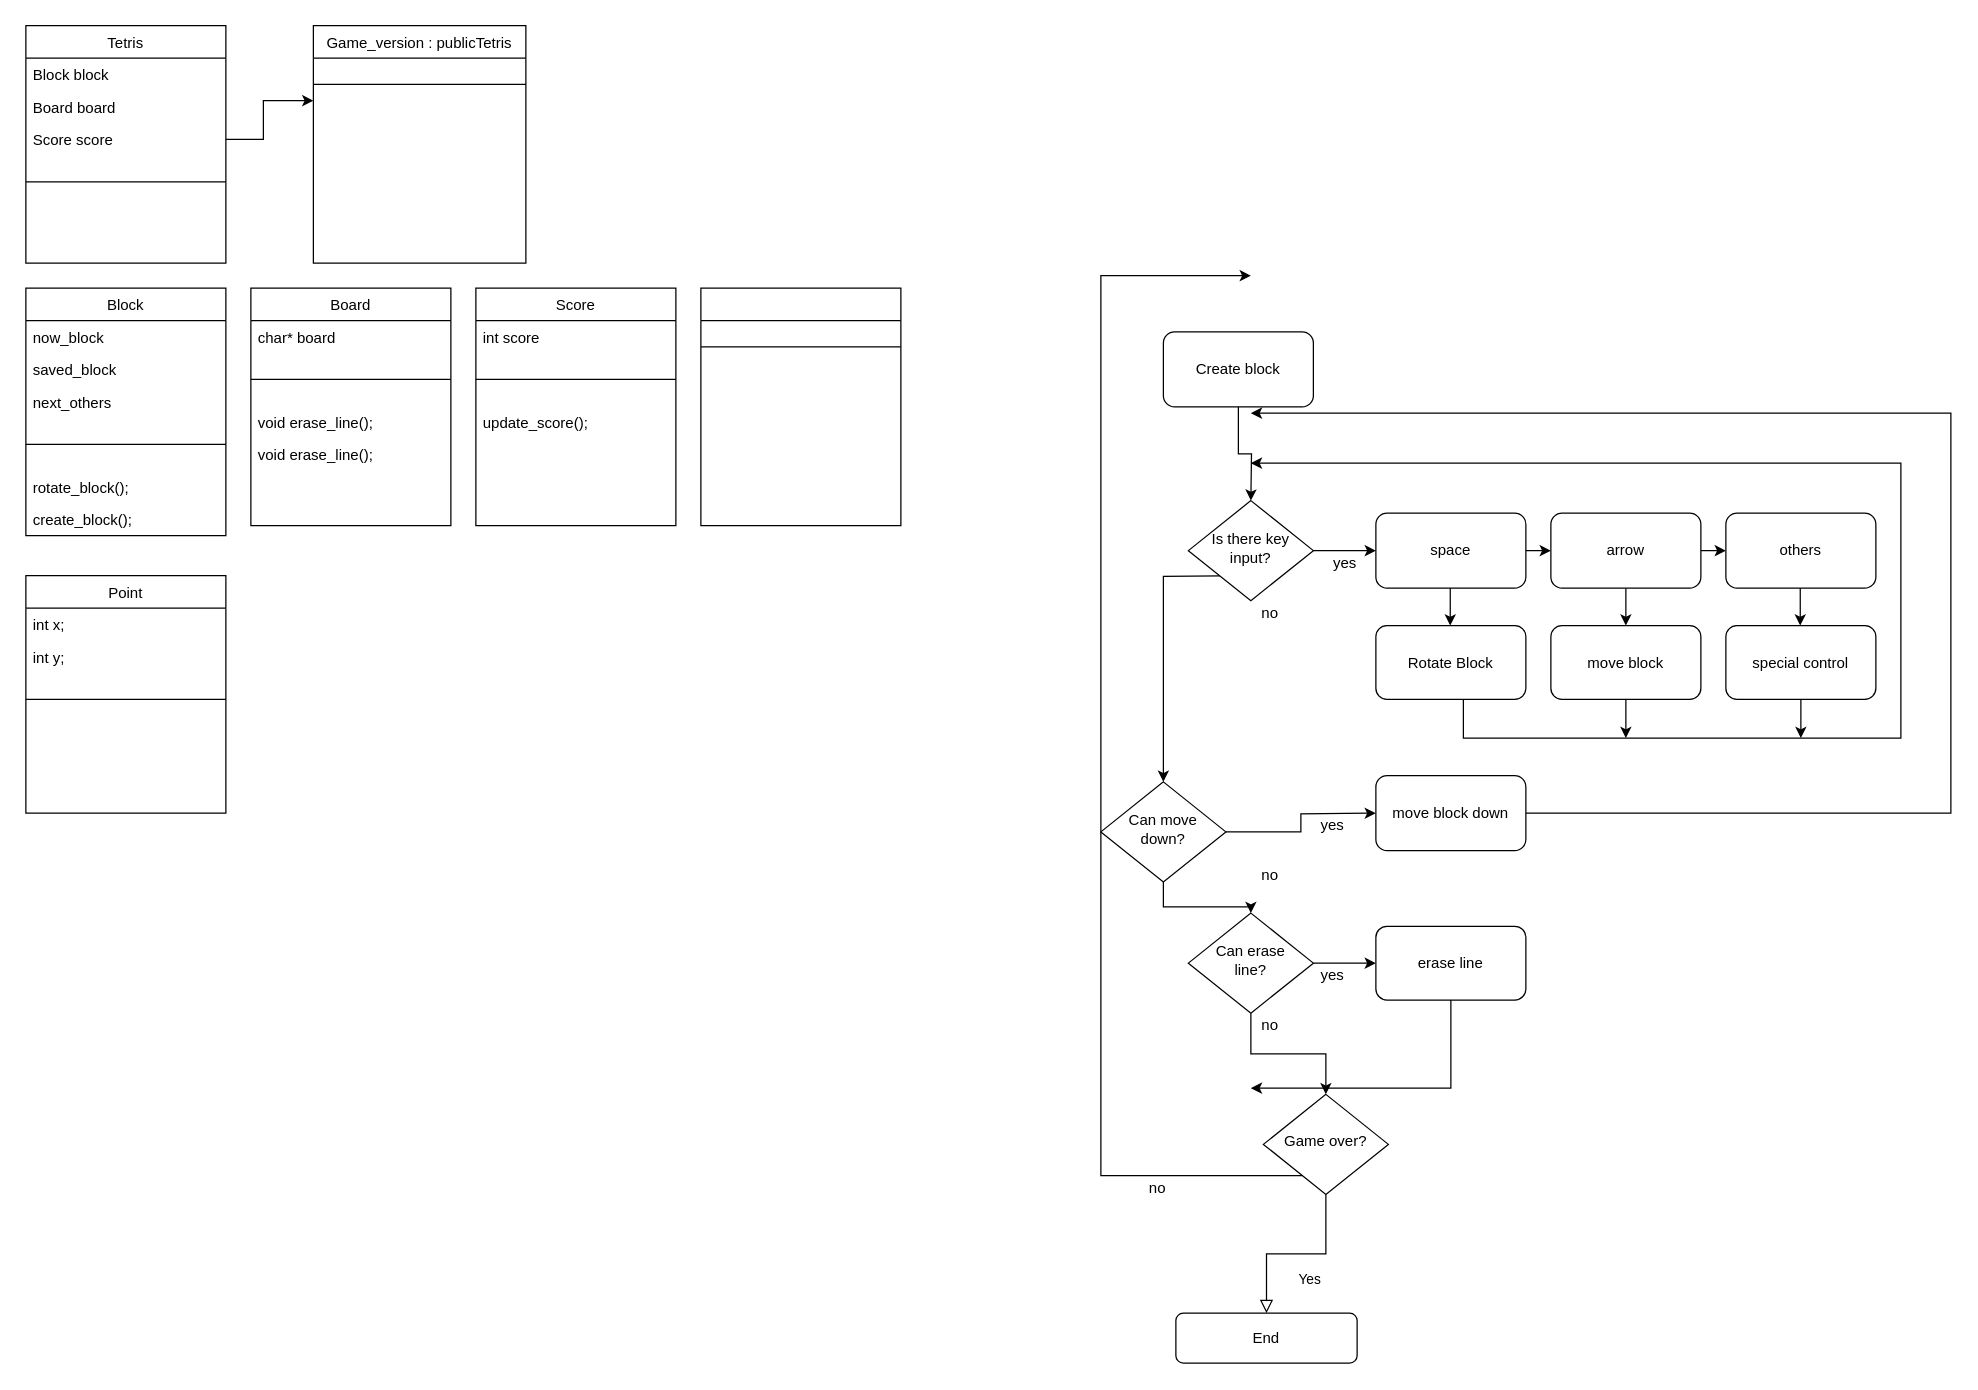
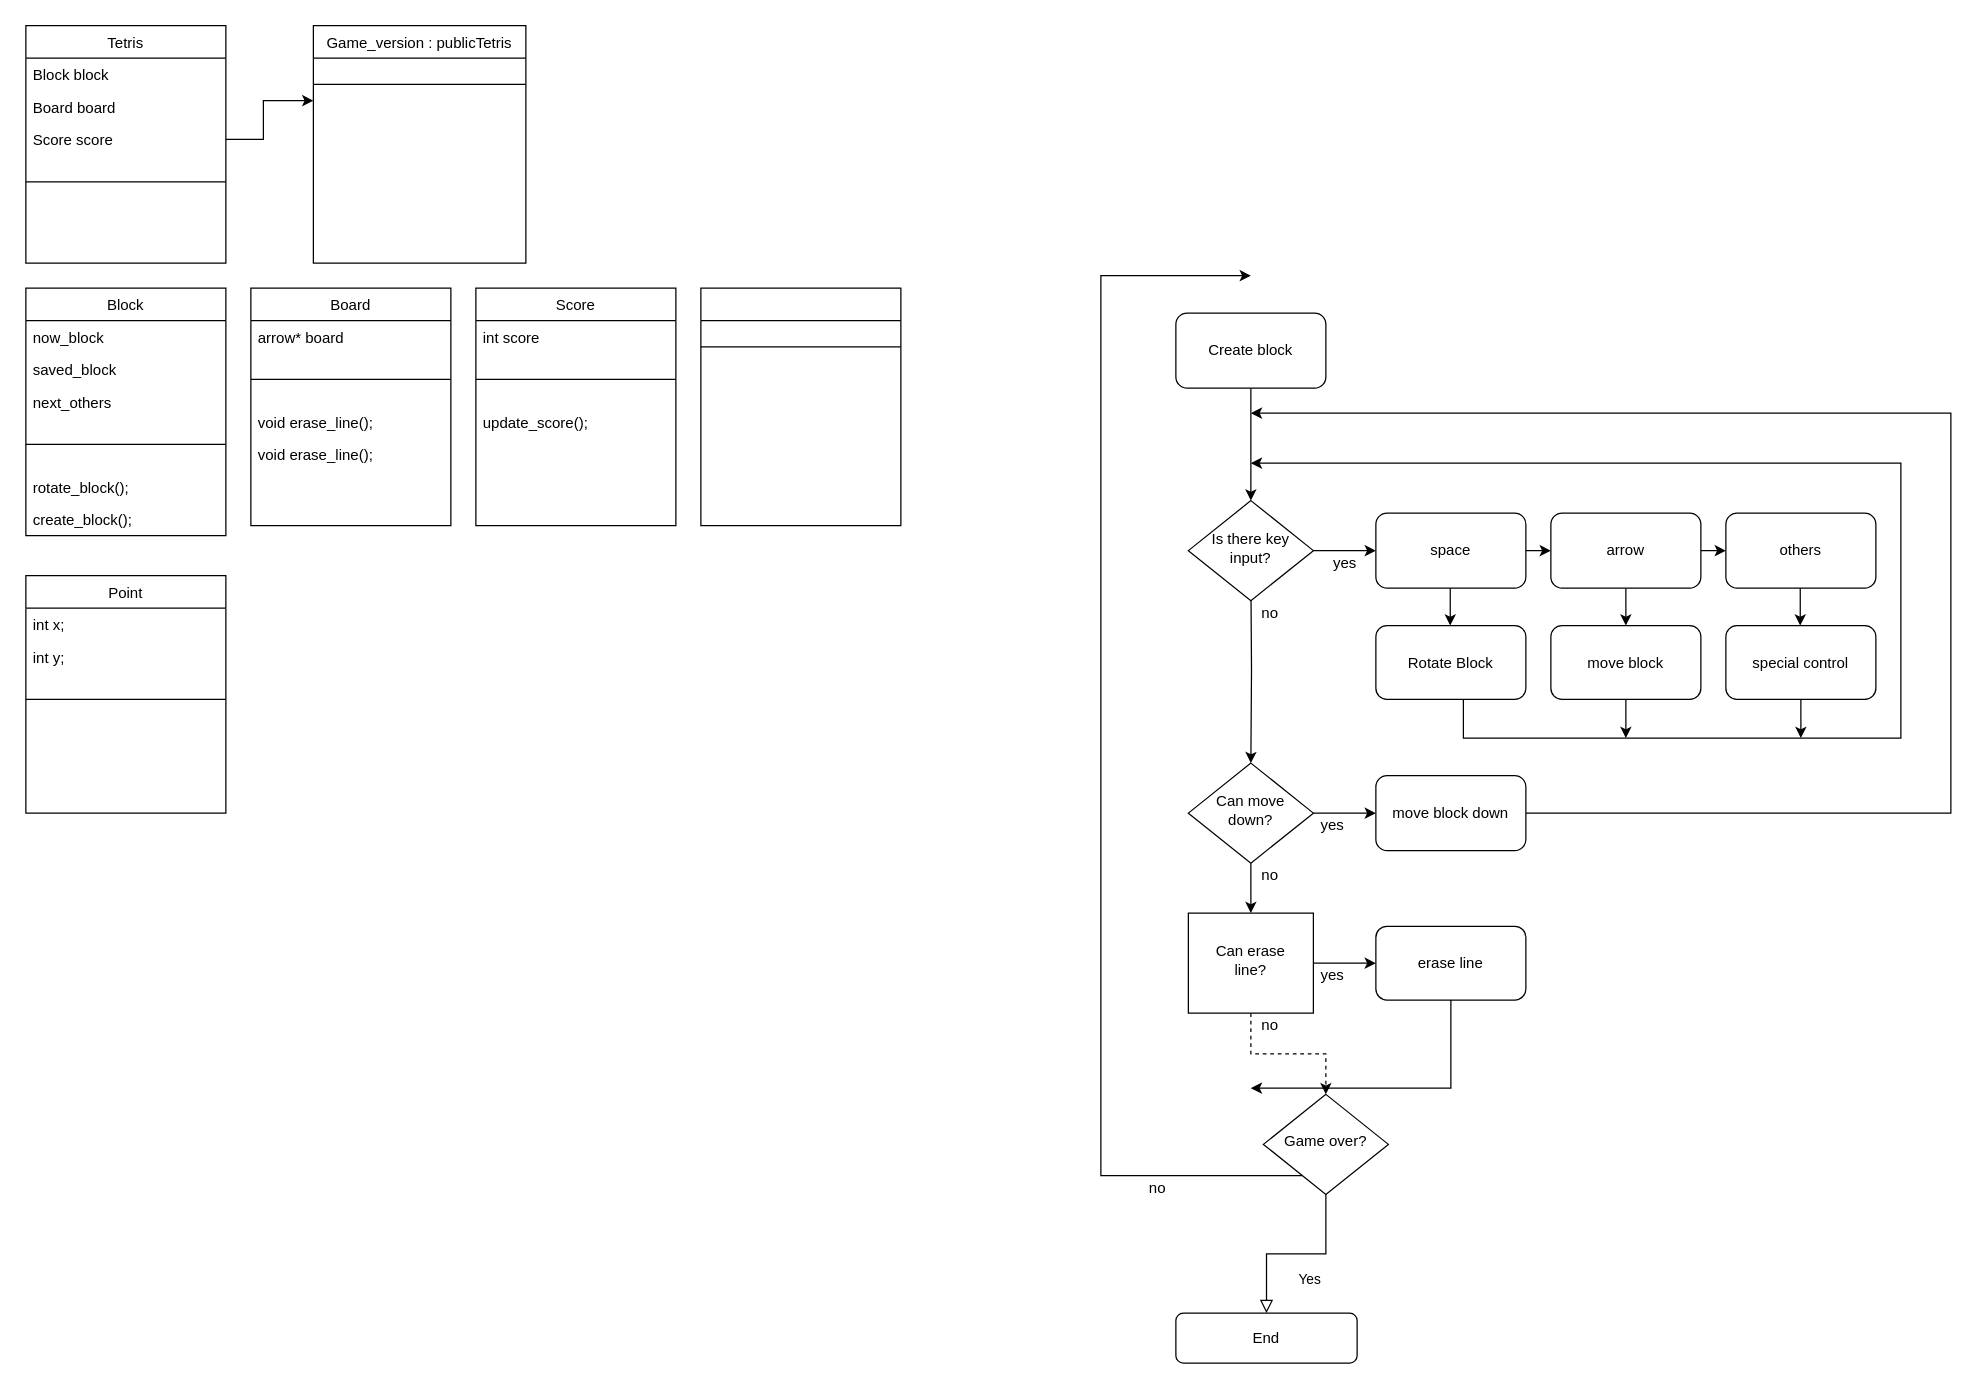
node "char* board": label "char* board" -> "arrow* board"
node "Create block": moved (1238, 369) -> (1251, 351)
node "Can move down?": moved (1163, 832) -> (1251, 813)
node "Can erase line?": shape diamond -> rectangle
edge "Can erase line?" -> "Game over?": style solid -> dashed
